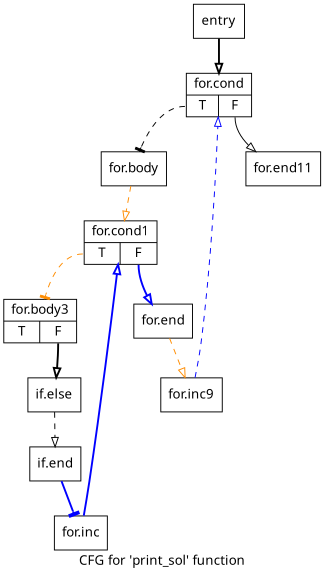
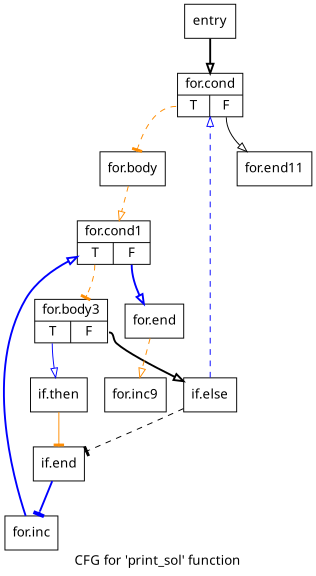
edge "for.cond" -> "for.body": color black -> darkorange
edge "for.inc9" -> "for.cond": now "if.else" -> "for.cond"
node "if.then": added
edge "if.else" -> "if.end": arrowhead onormal -> tee
